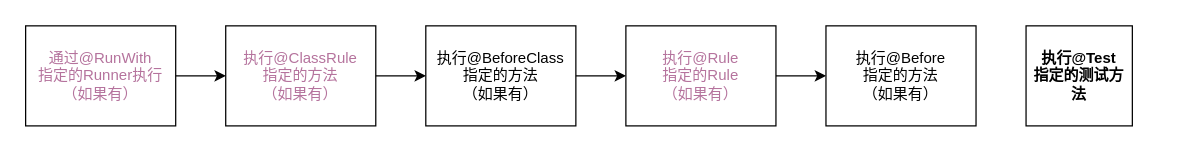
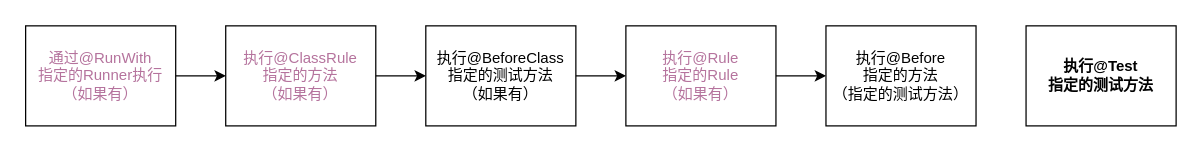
node "执行@BeforeClass 指定的方法 （如果有）": label "执行@BeforeClass 指定的方法 （如果有）" -> "执行@BeforeClass 指定的测试方法 （如果有）"
node "执行@Before 指定的方法 （如果有）": label "执行@Before 指定的方法 （如果有）" -> "执行@Before 指定的方法 （指定的测试方法）"
node "执行@Test 指定的测试方法": size 106x100 -> 150x100
